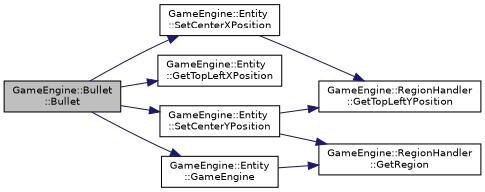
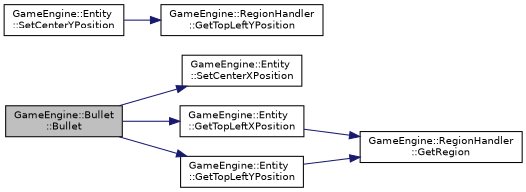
edge "GameEngine::Entity ::SetCenterXPosition" -> "GameEngine::RegionHandler ::GetTopLeftYPosition": removed
edge "GameEngine::Bullet ::Bullet" -> "GameEngine::Entity ::SetCenterYPosition": removed
edge "GameEngine::Entity ::SetCenterYPosition" -> "GameEngine::RegionHandler ::GetRegion": now "GameEngine::Entity ::GetTopLeftXPosition" -> "GameEngine::RegionHandler ::GetRegion"
node "GameEngine::Entity ::GameEngine": label "GameEngine::Entity ::GameEngine" -> "GameEngine::Entity ::GetTopLeftYPosition"
